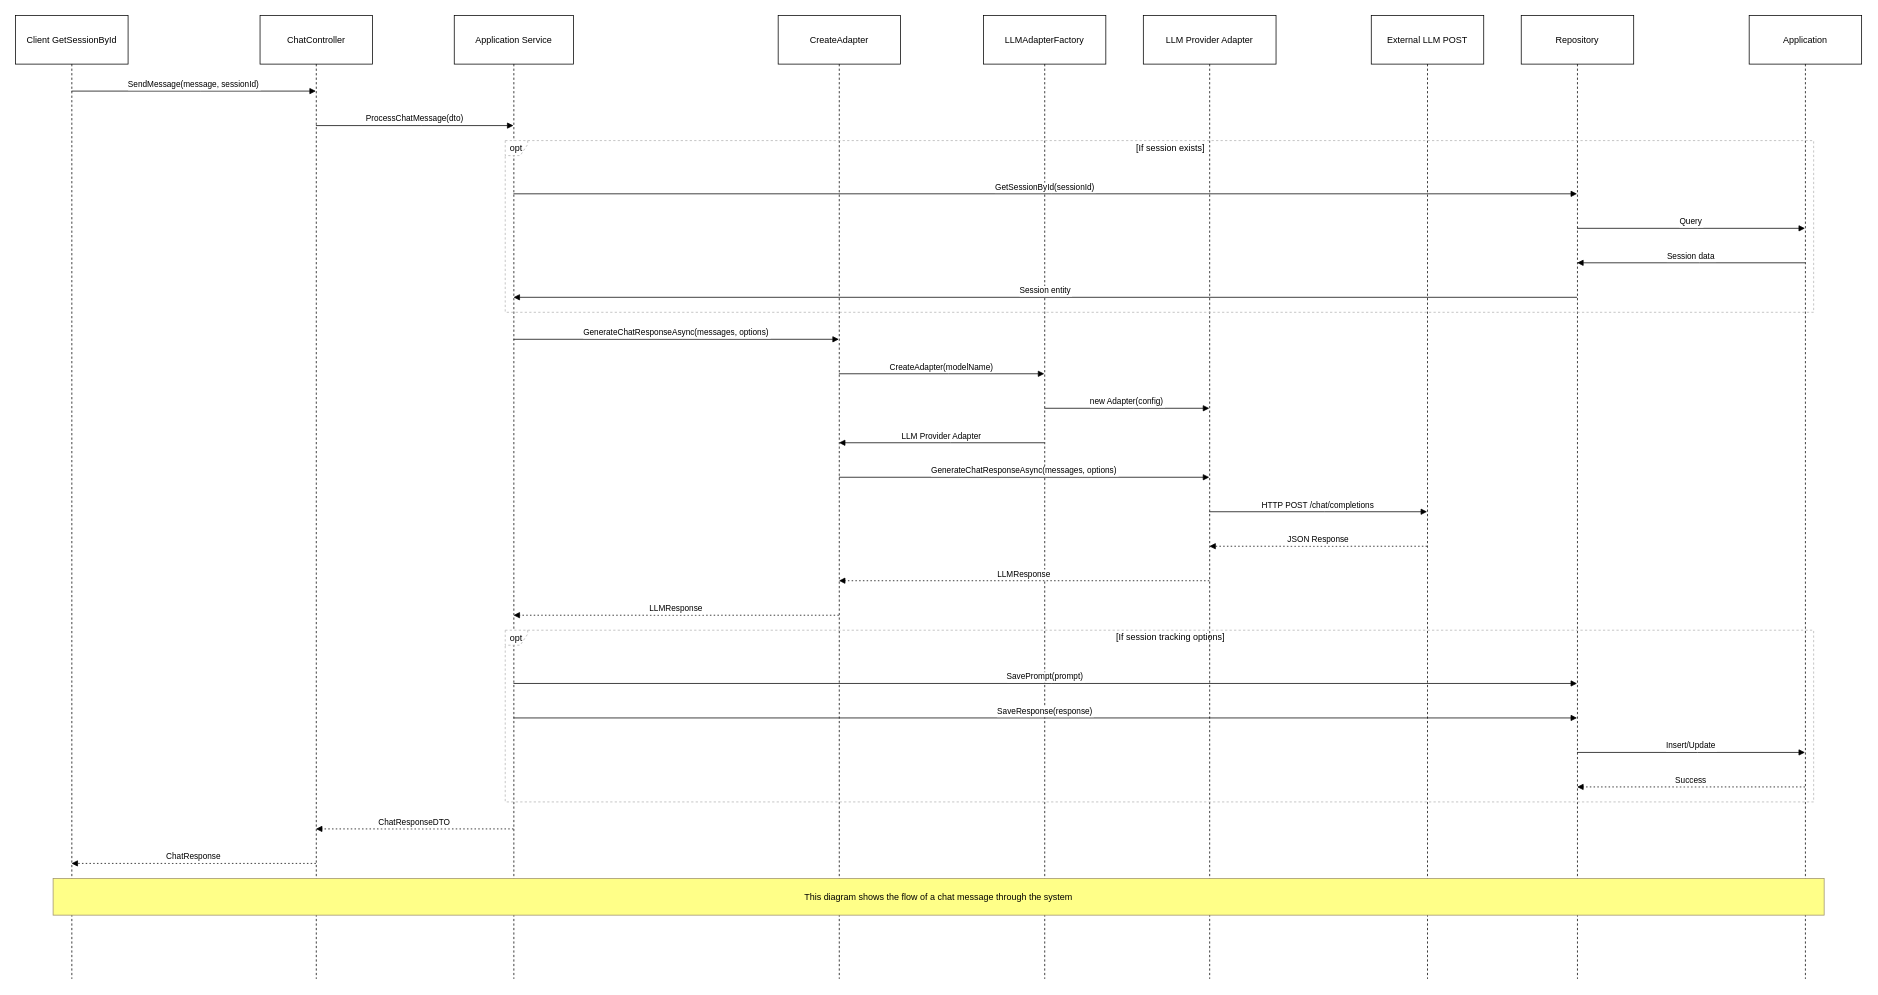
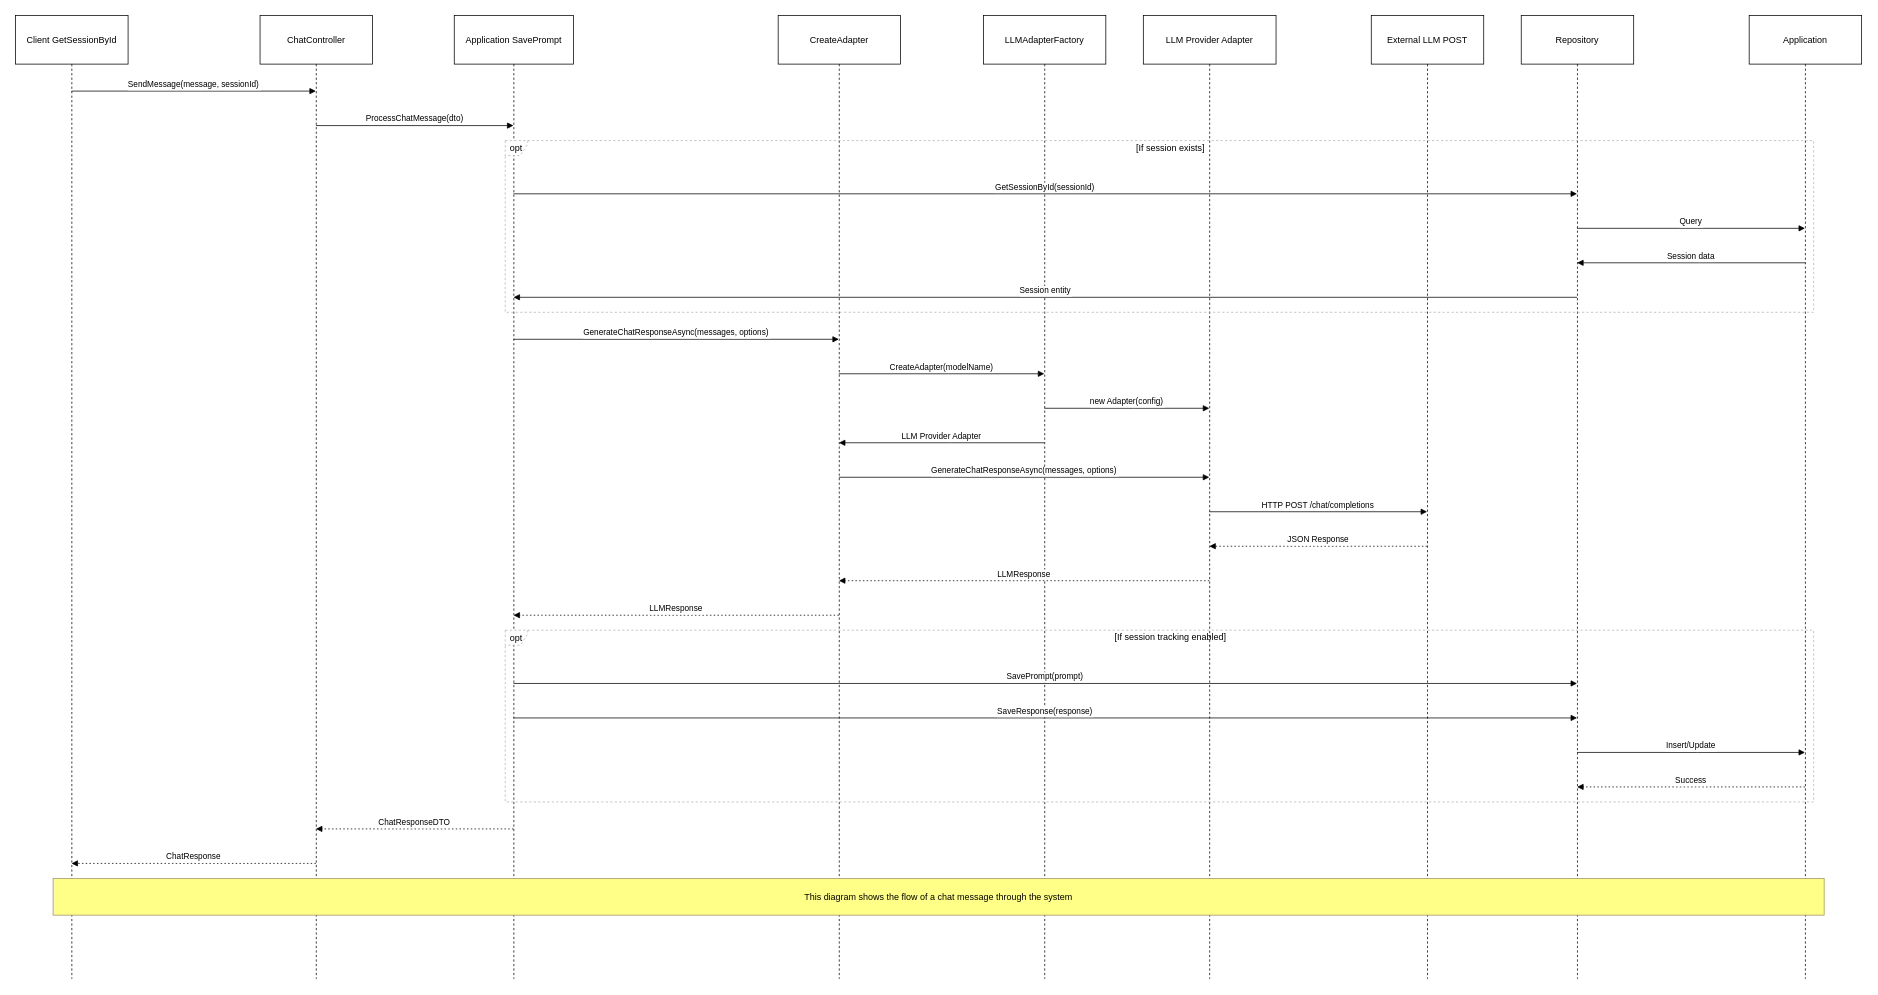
node "Application Service": label "Application Service" -> "Application SavePrompt"
node "[If session tracking options]": label "[If session tracking options]" -> "[If session tracking enabled]"
